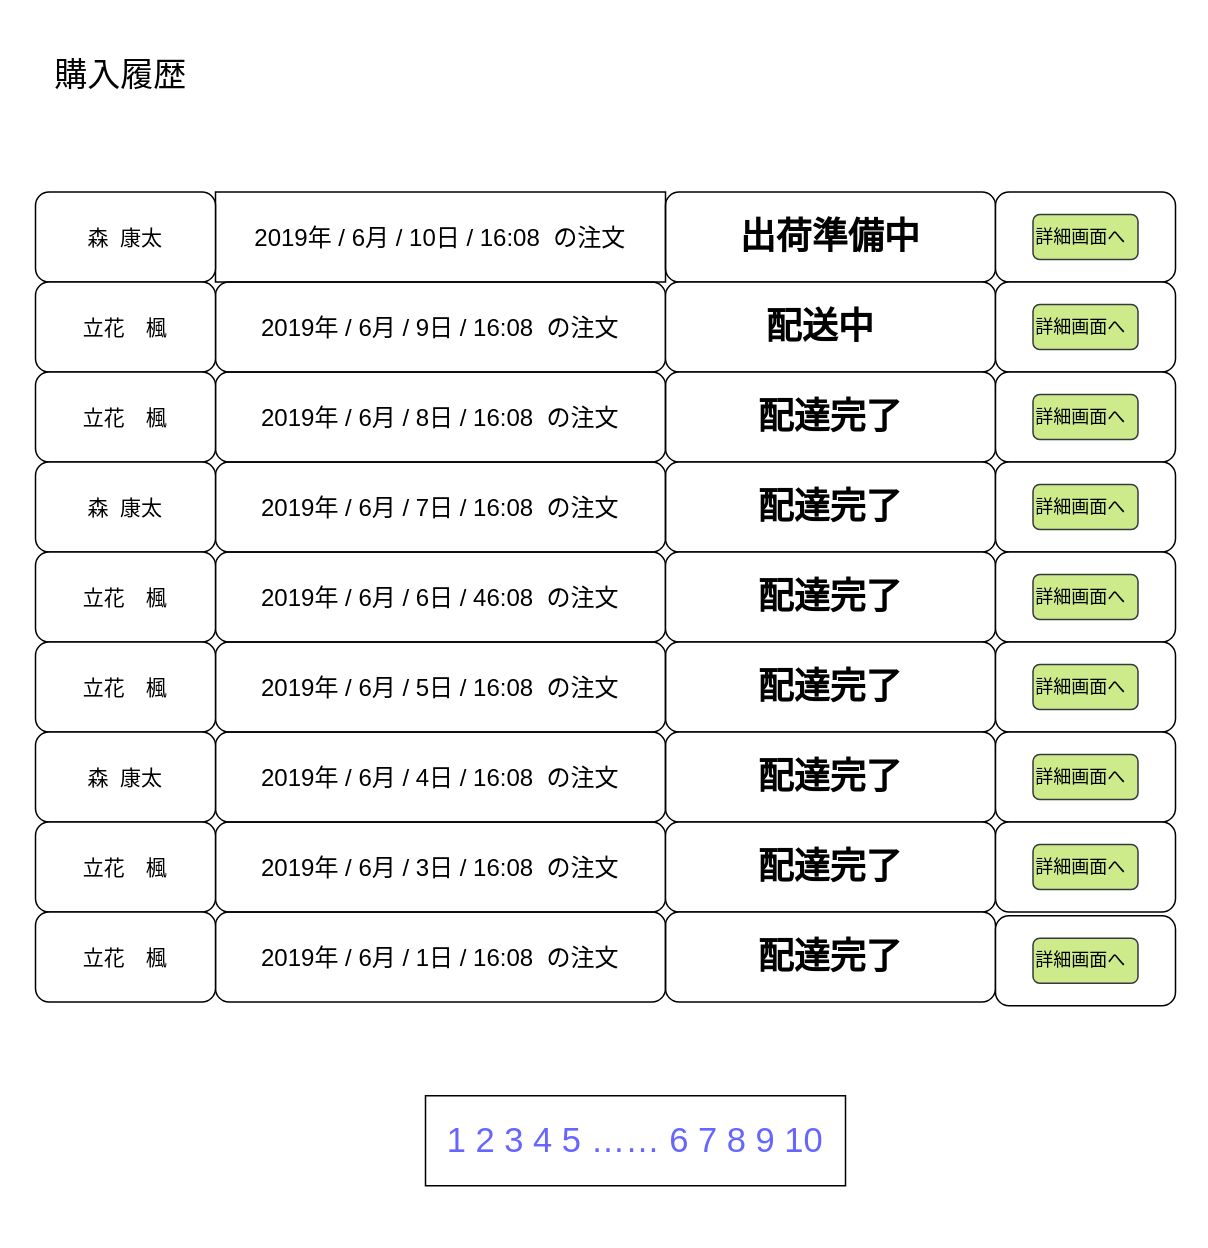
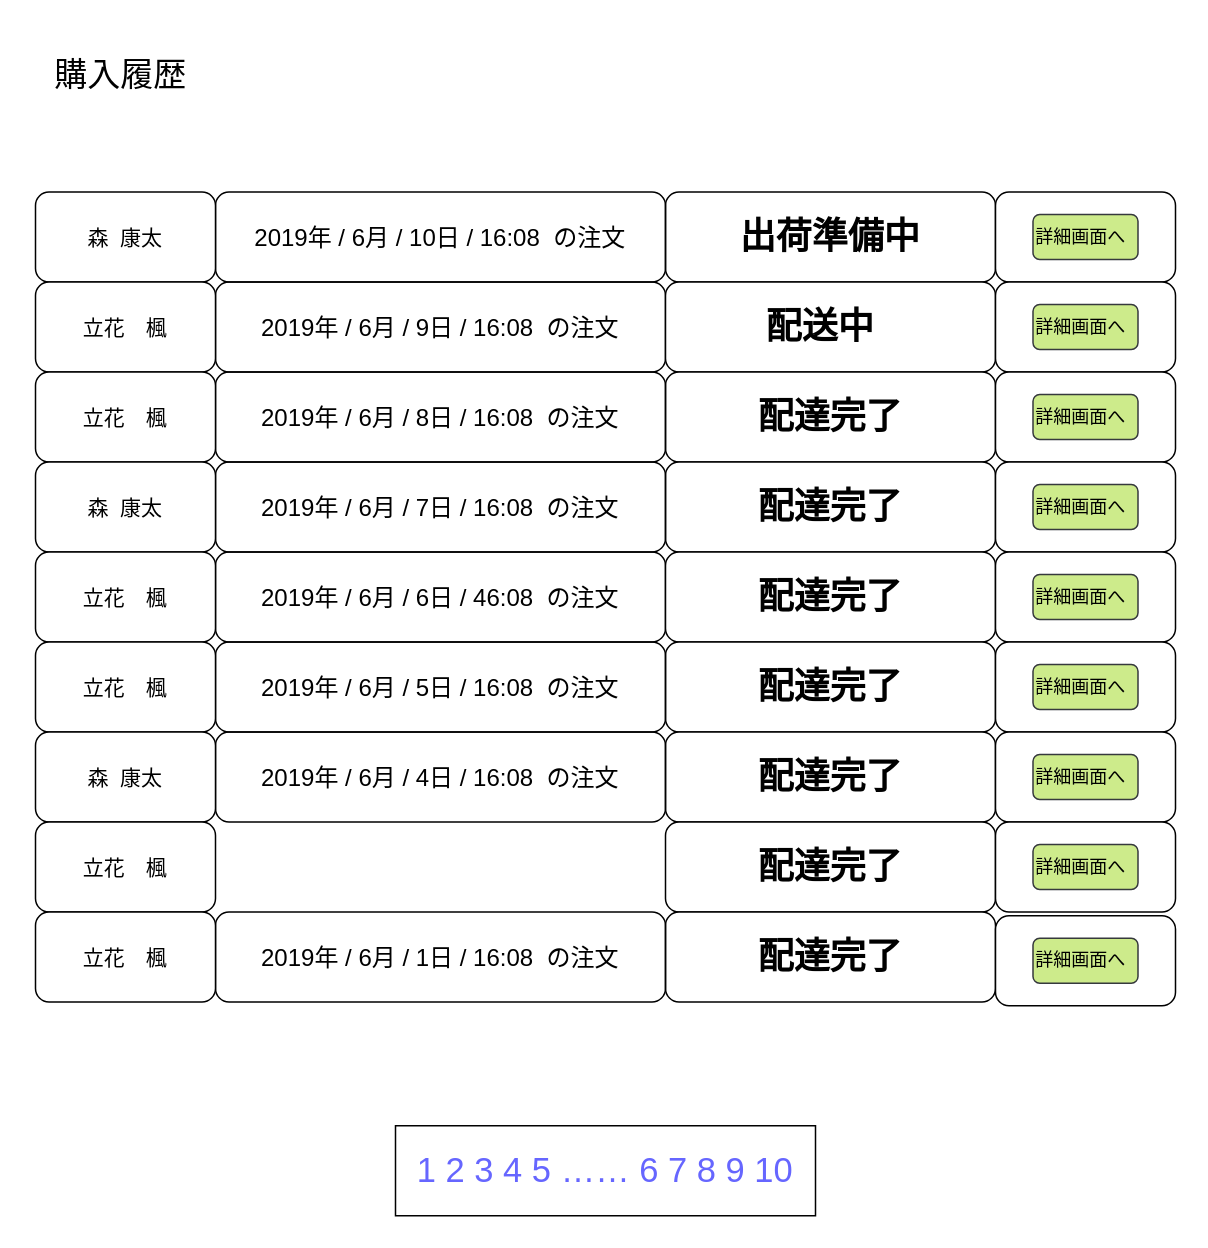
node "2019年 / 6月 / 10日 / 16:08 の注文": shape rectangle -> rounded rectangle
node "2019年 / 6月 / 3日 / 16:08 の注文": removed
node "1 2 3 4 5 …… 6 7 8 9 10": moved (635, 1141) -> (605, 1171)
